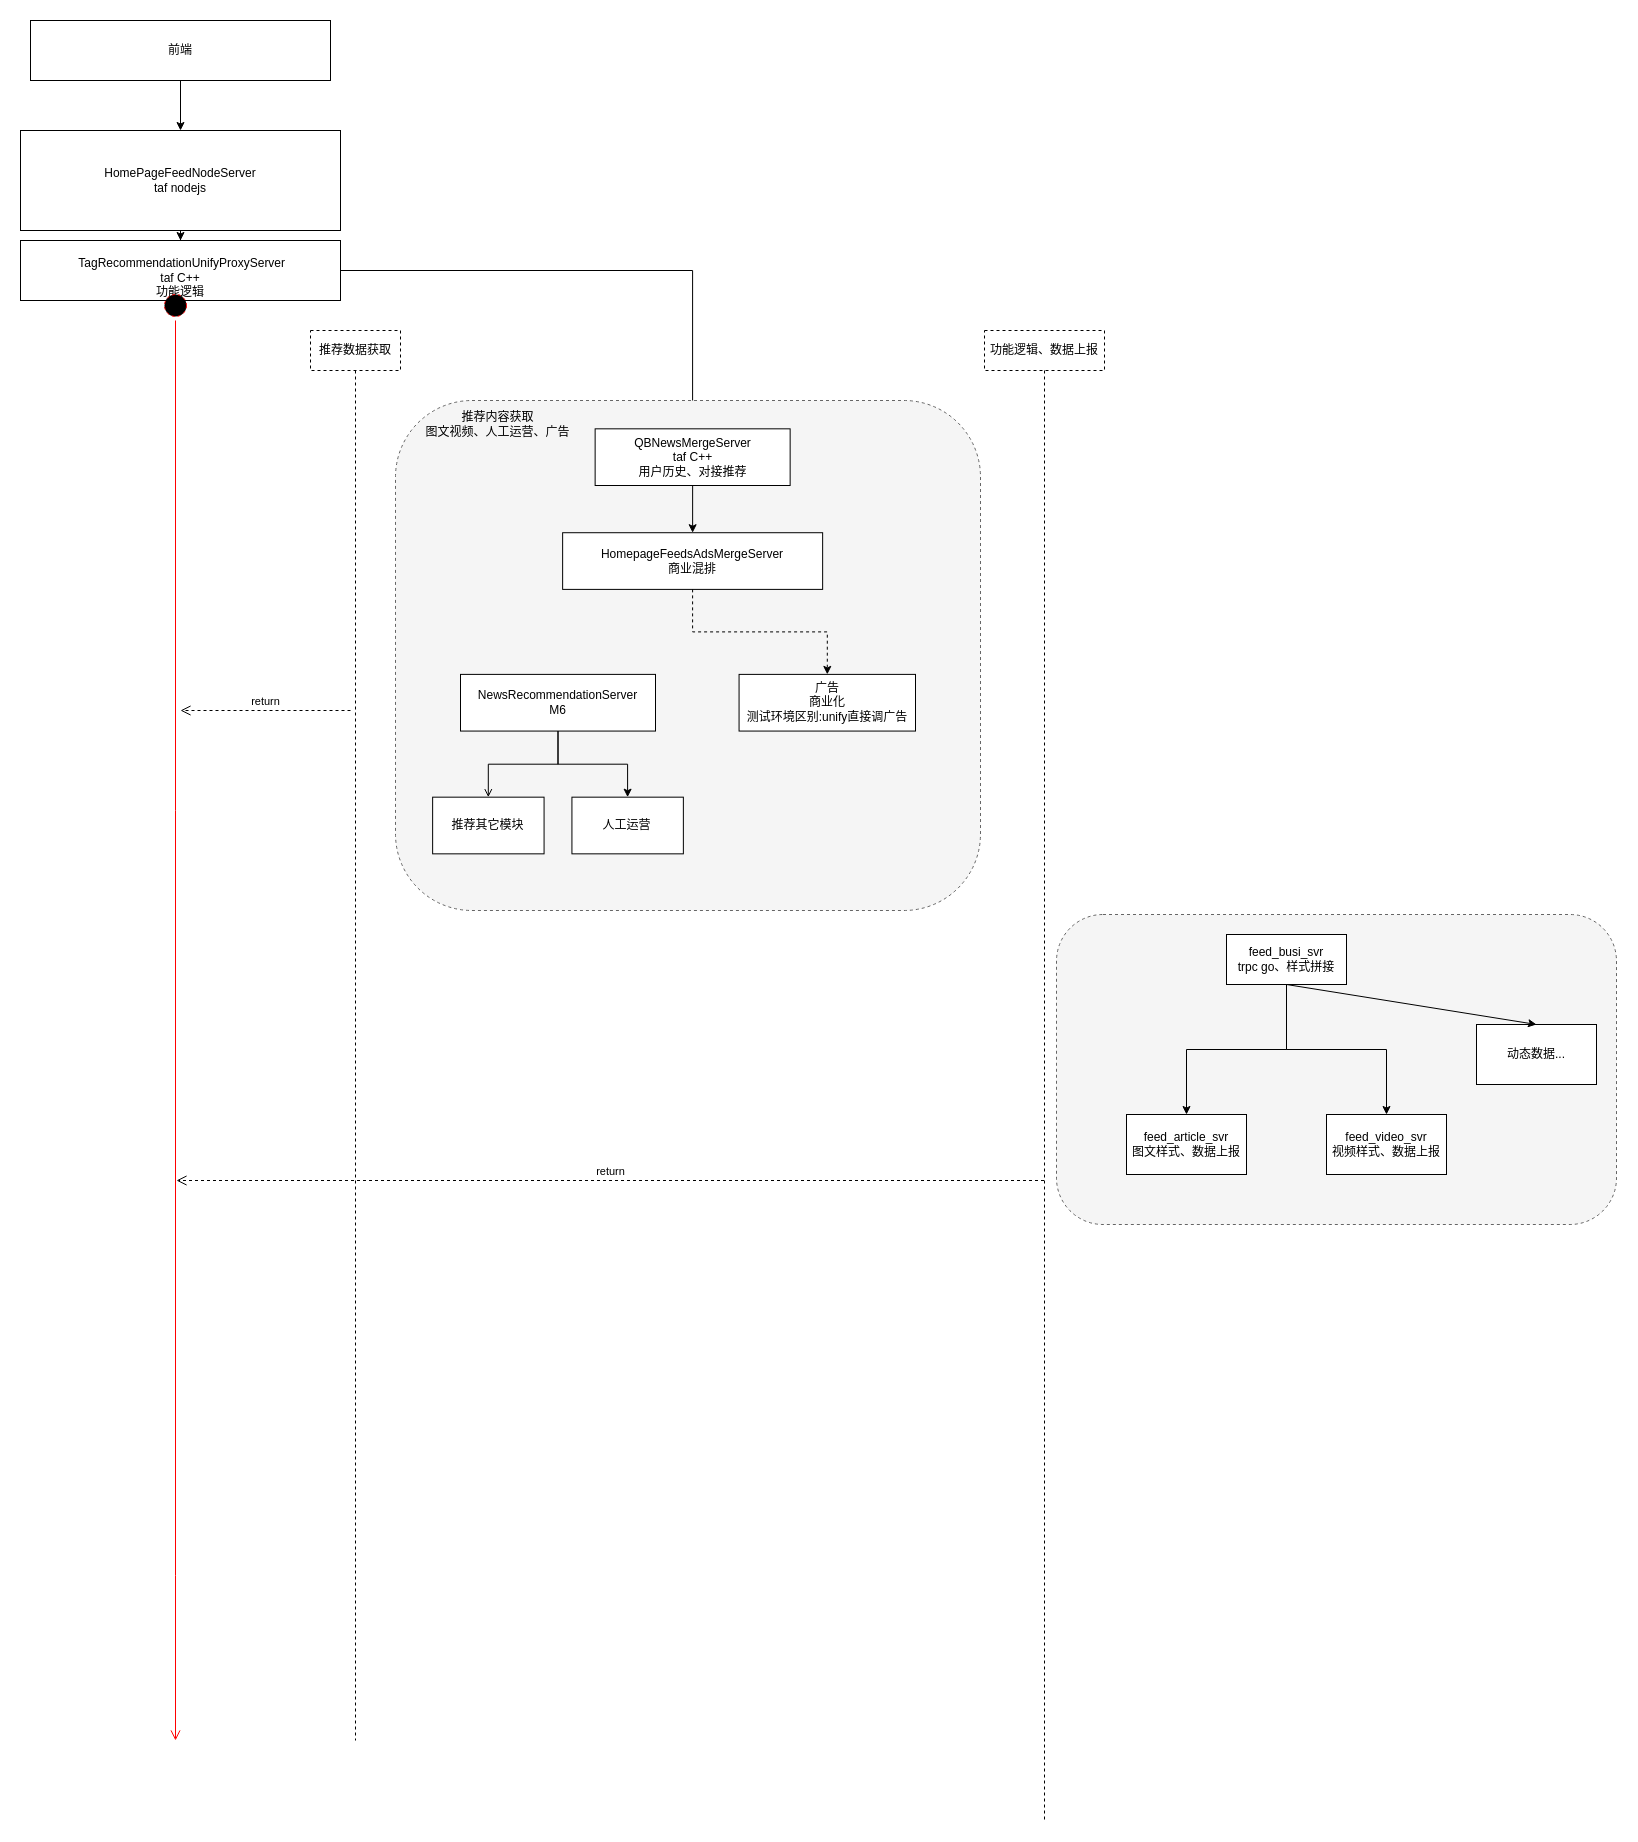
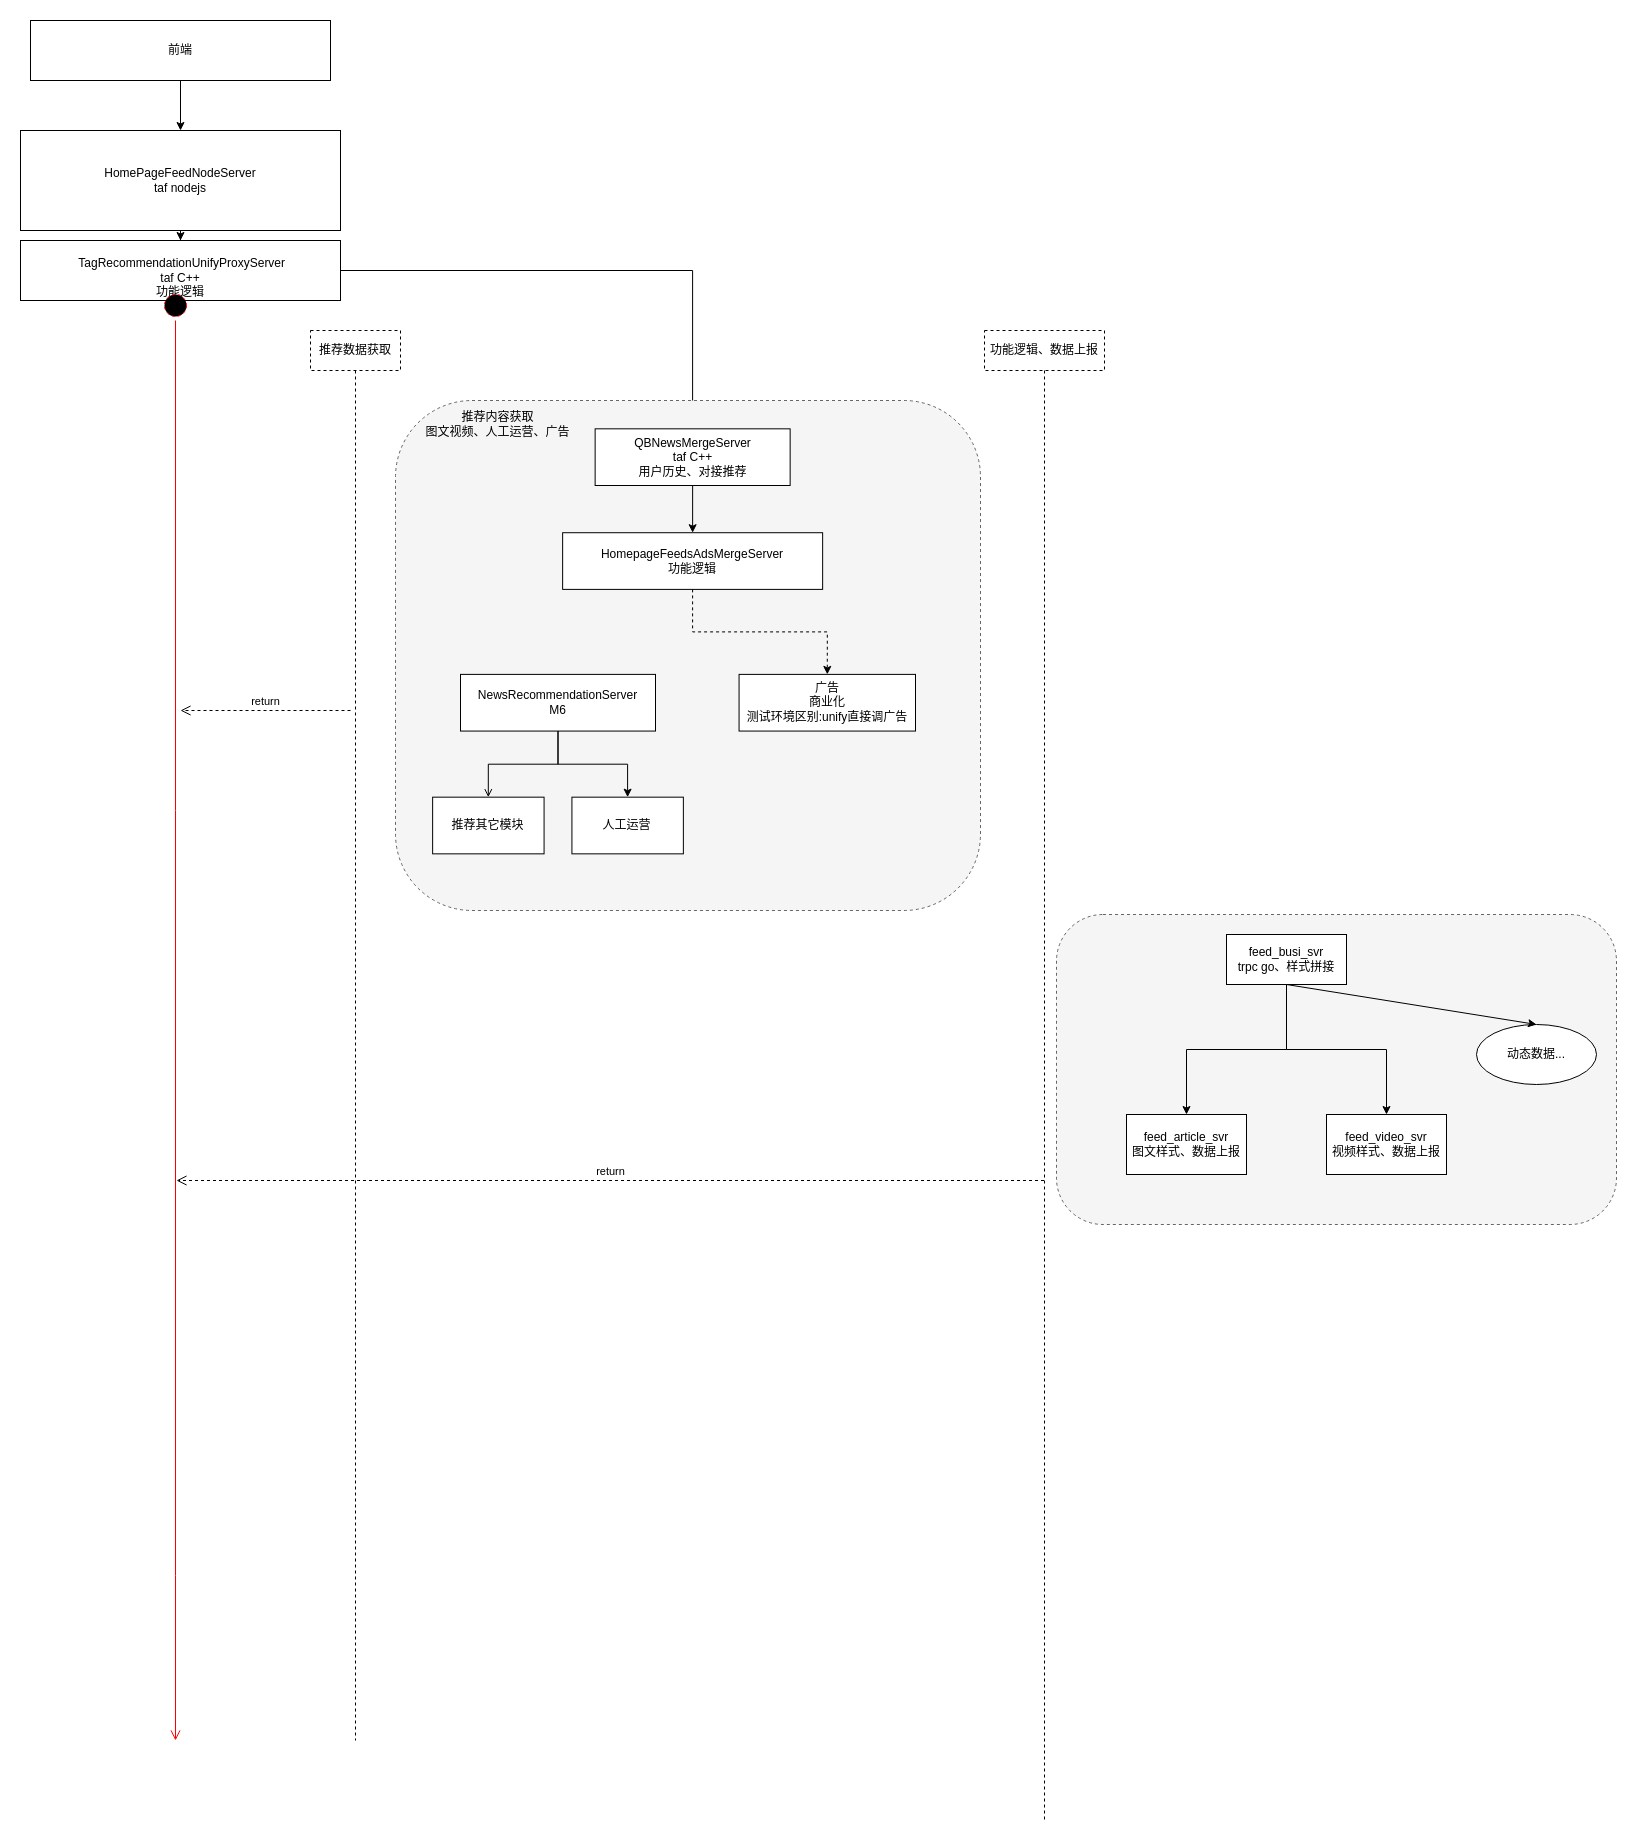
node "HomepageFeedsAdsMergeServer 商业混排": label "HomepageFeedsAdsMergeServer 商业混排" -> "HomepageFeedsAdsMergeServer 功能逻辑"
node "动态数据...": shape rectangle -> ellipse
